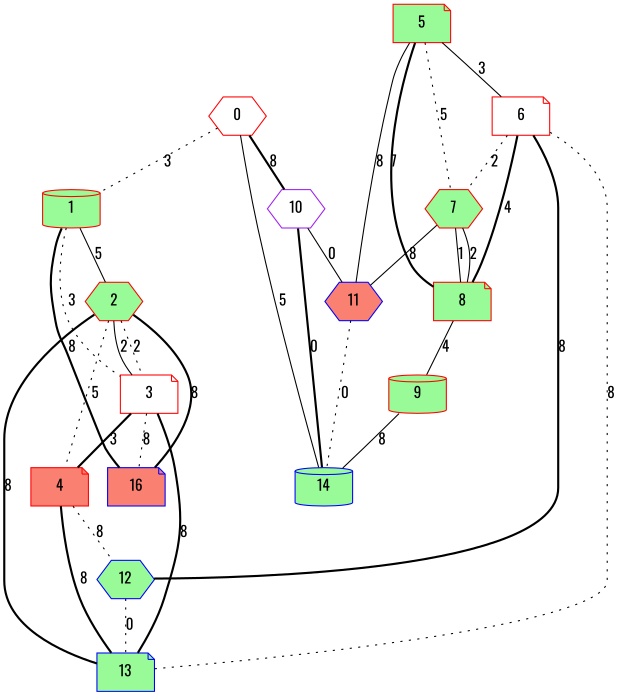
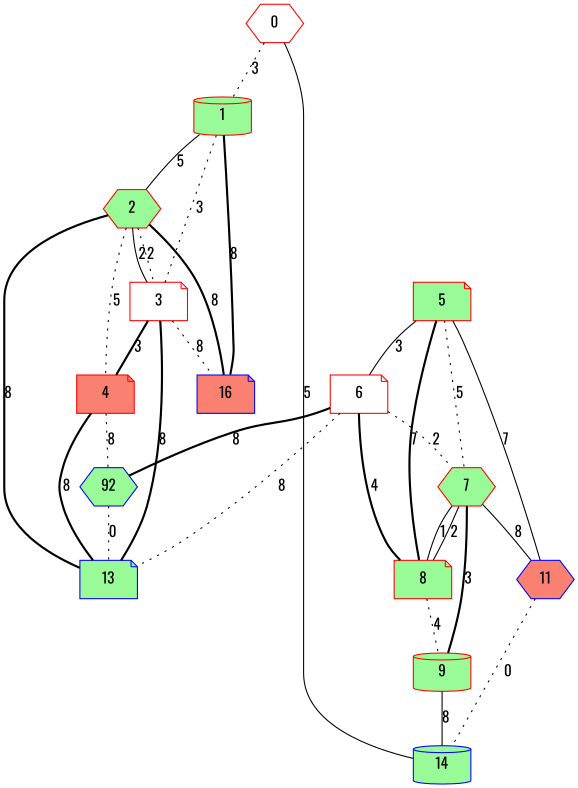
edge "5" -- "11": label "8" -> "7"
node "10": removed
edge "8" -- "9": style solid -> dotted
node "12": label "12" -> "92"
edge "7" -- "9": added, label "3"
